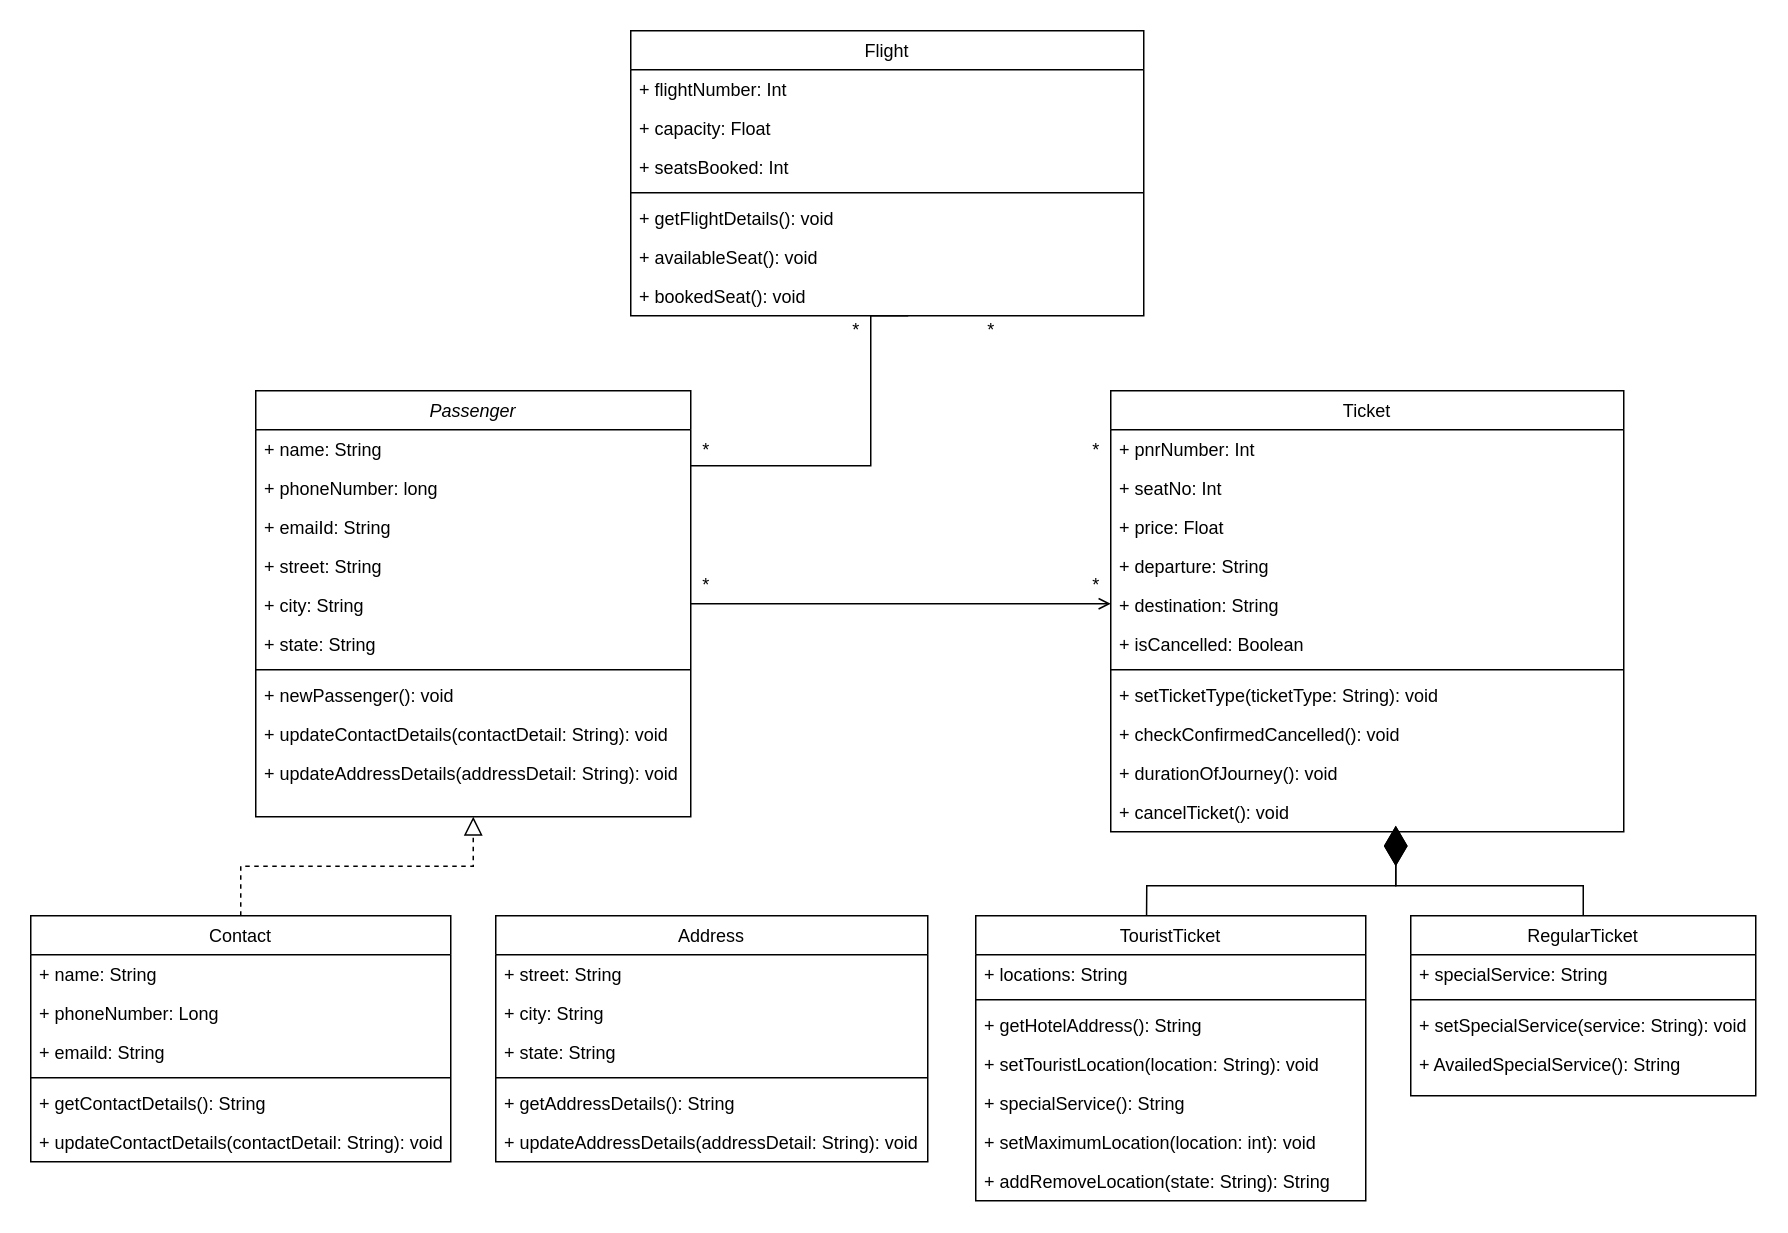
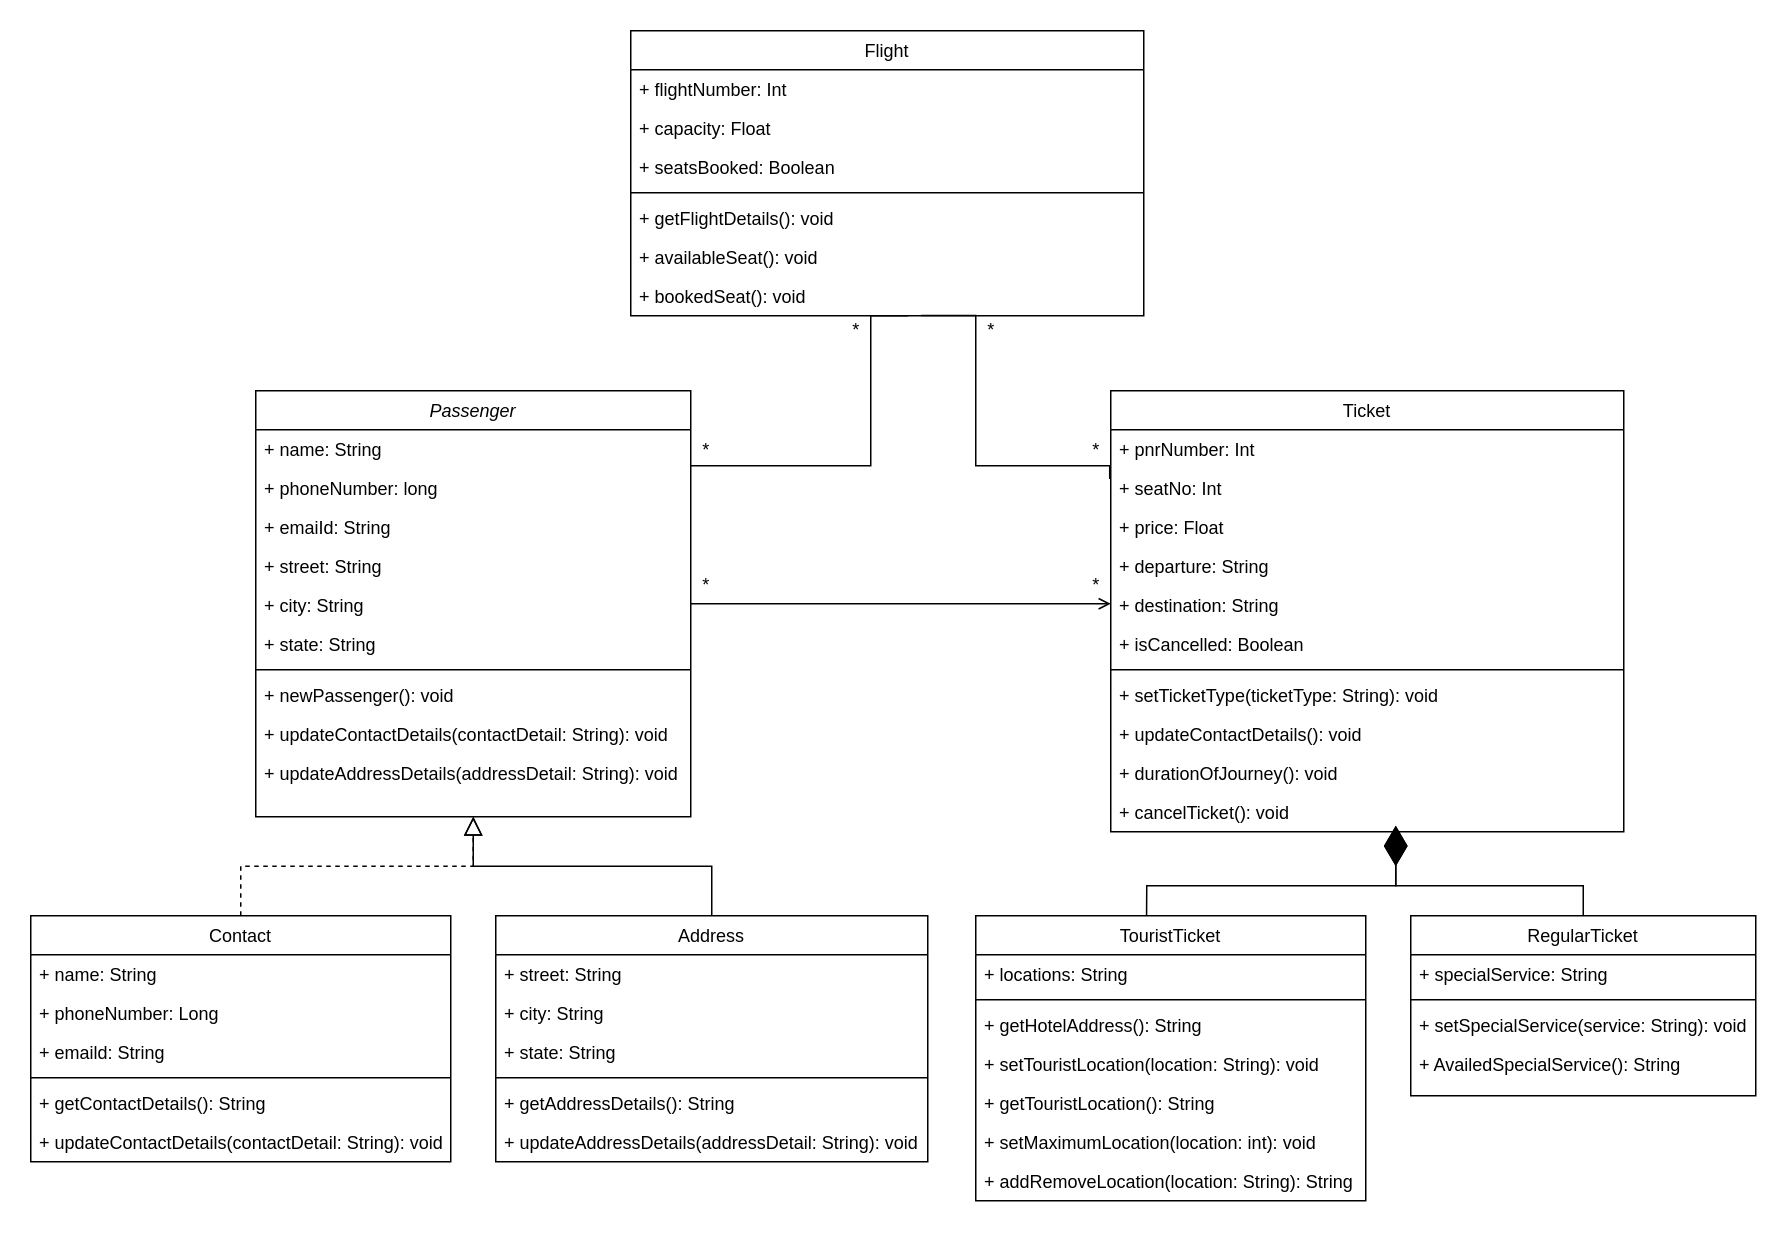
node "+ seatsBooked: Int": label "+ seatsBooked: Int" -> "+ seatsBooked: Boolean"
edge "+ bookedSeat(): void" -- "+ seatNo: Int": added
node "+ checkConfirmedCancelled(): void": label "+ checkConfirmedCancelled(): void" -> "+ updateContactDetails(): void"
edge "Address" -> "Passenger": added
node "+ specialService(): String": label "+ specialService(): String" -> "+ getTouristLocation(): String"
node "+ addRemoveLocation(state: String): String": label "+ addRemoveLocation(state: String): String" -> "+ addRemoveLocation(location: String): String"
